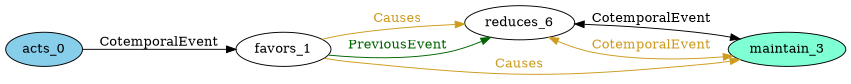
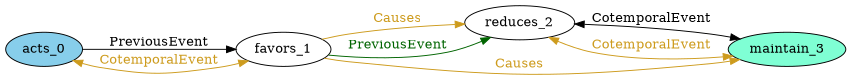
node "reduces_6": label "reduces_6" -> "reduces_2"
edge "acts_0" -> "favors_1": label "CotemporalEvent" -> "PreviousEvent"
edge "acts_0" -- "favors_1": added, label "CotemporalEvent"
